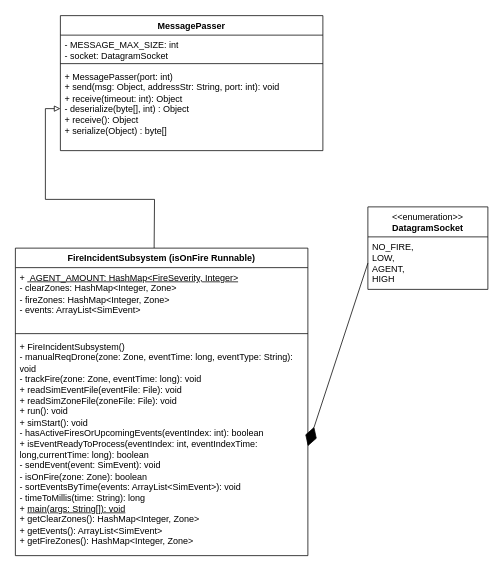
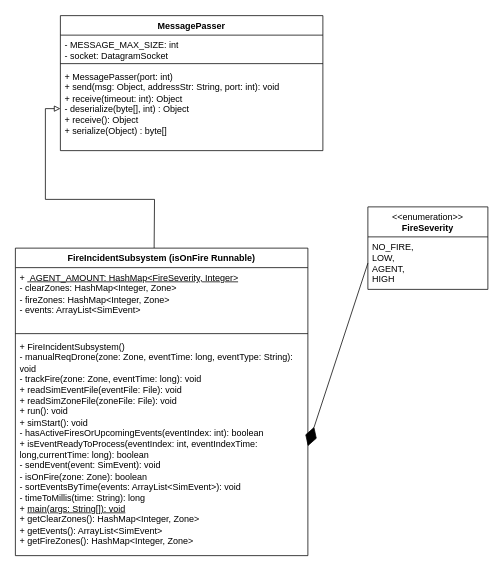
node "<<enumeration>> DatagramSocket": label "<<enumeration>> DatagramSocket" -> "<<enumeration>> FireSeverity"
